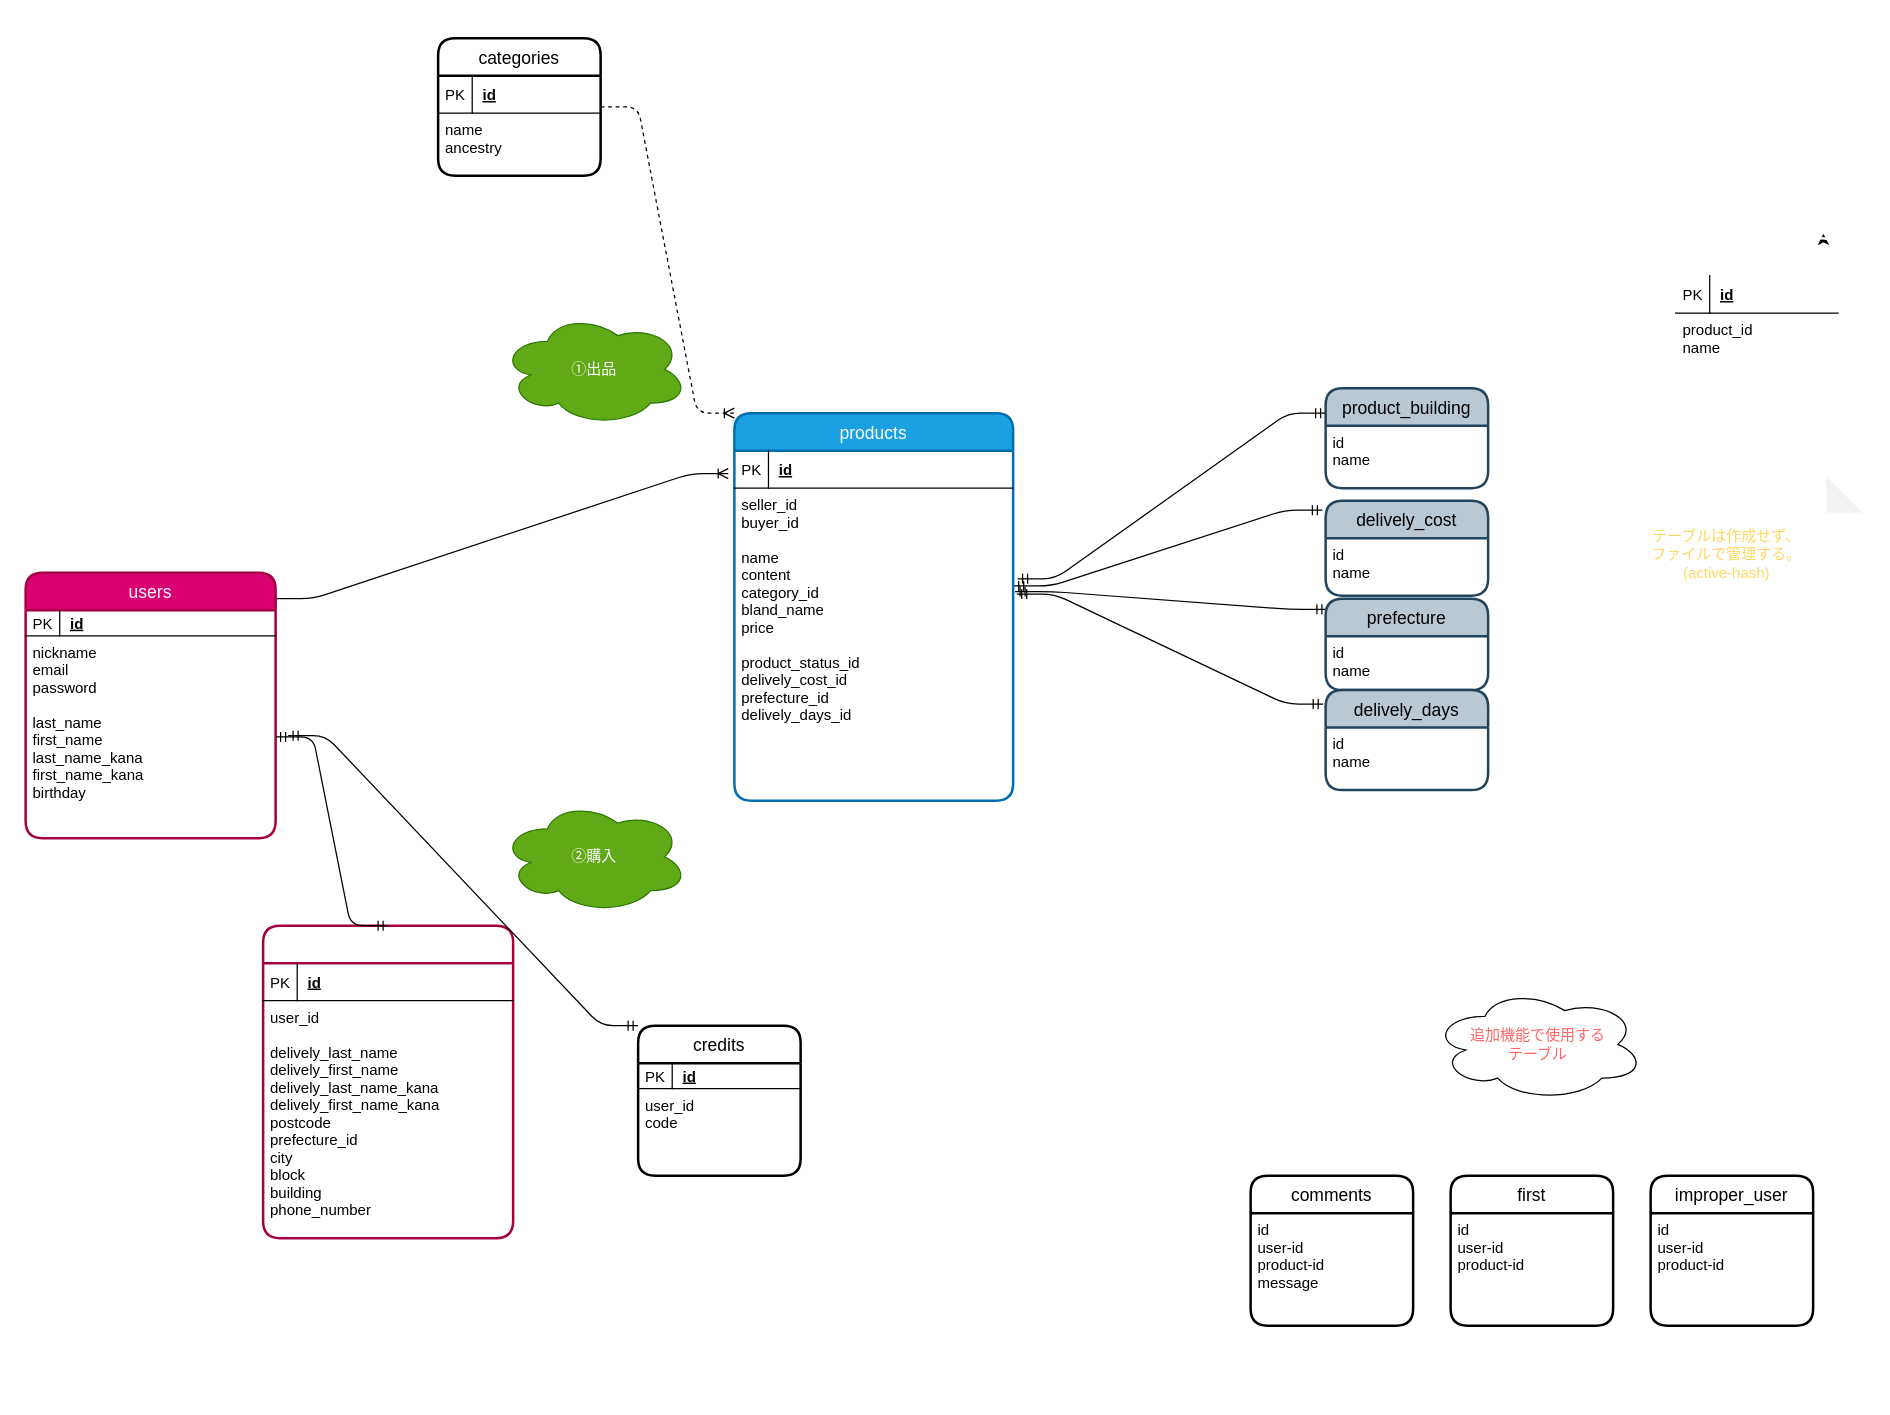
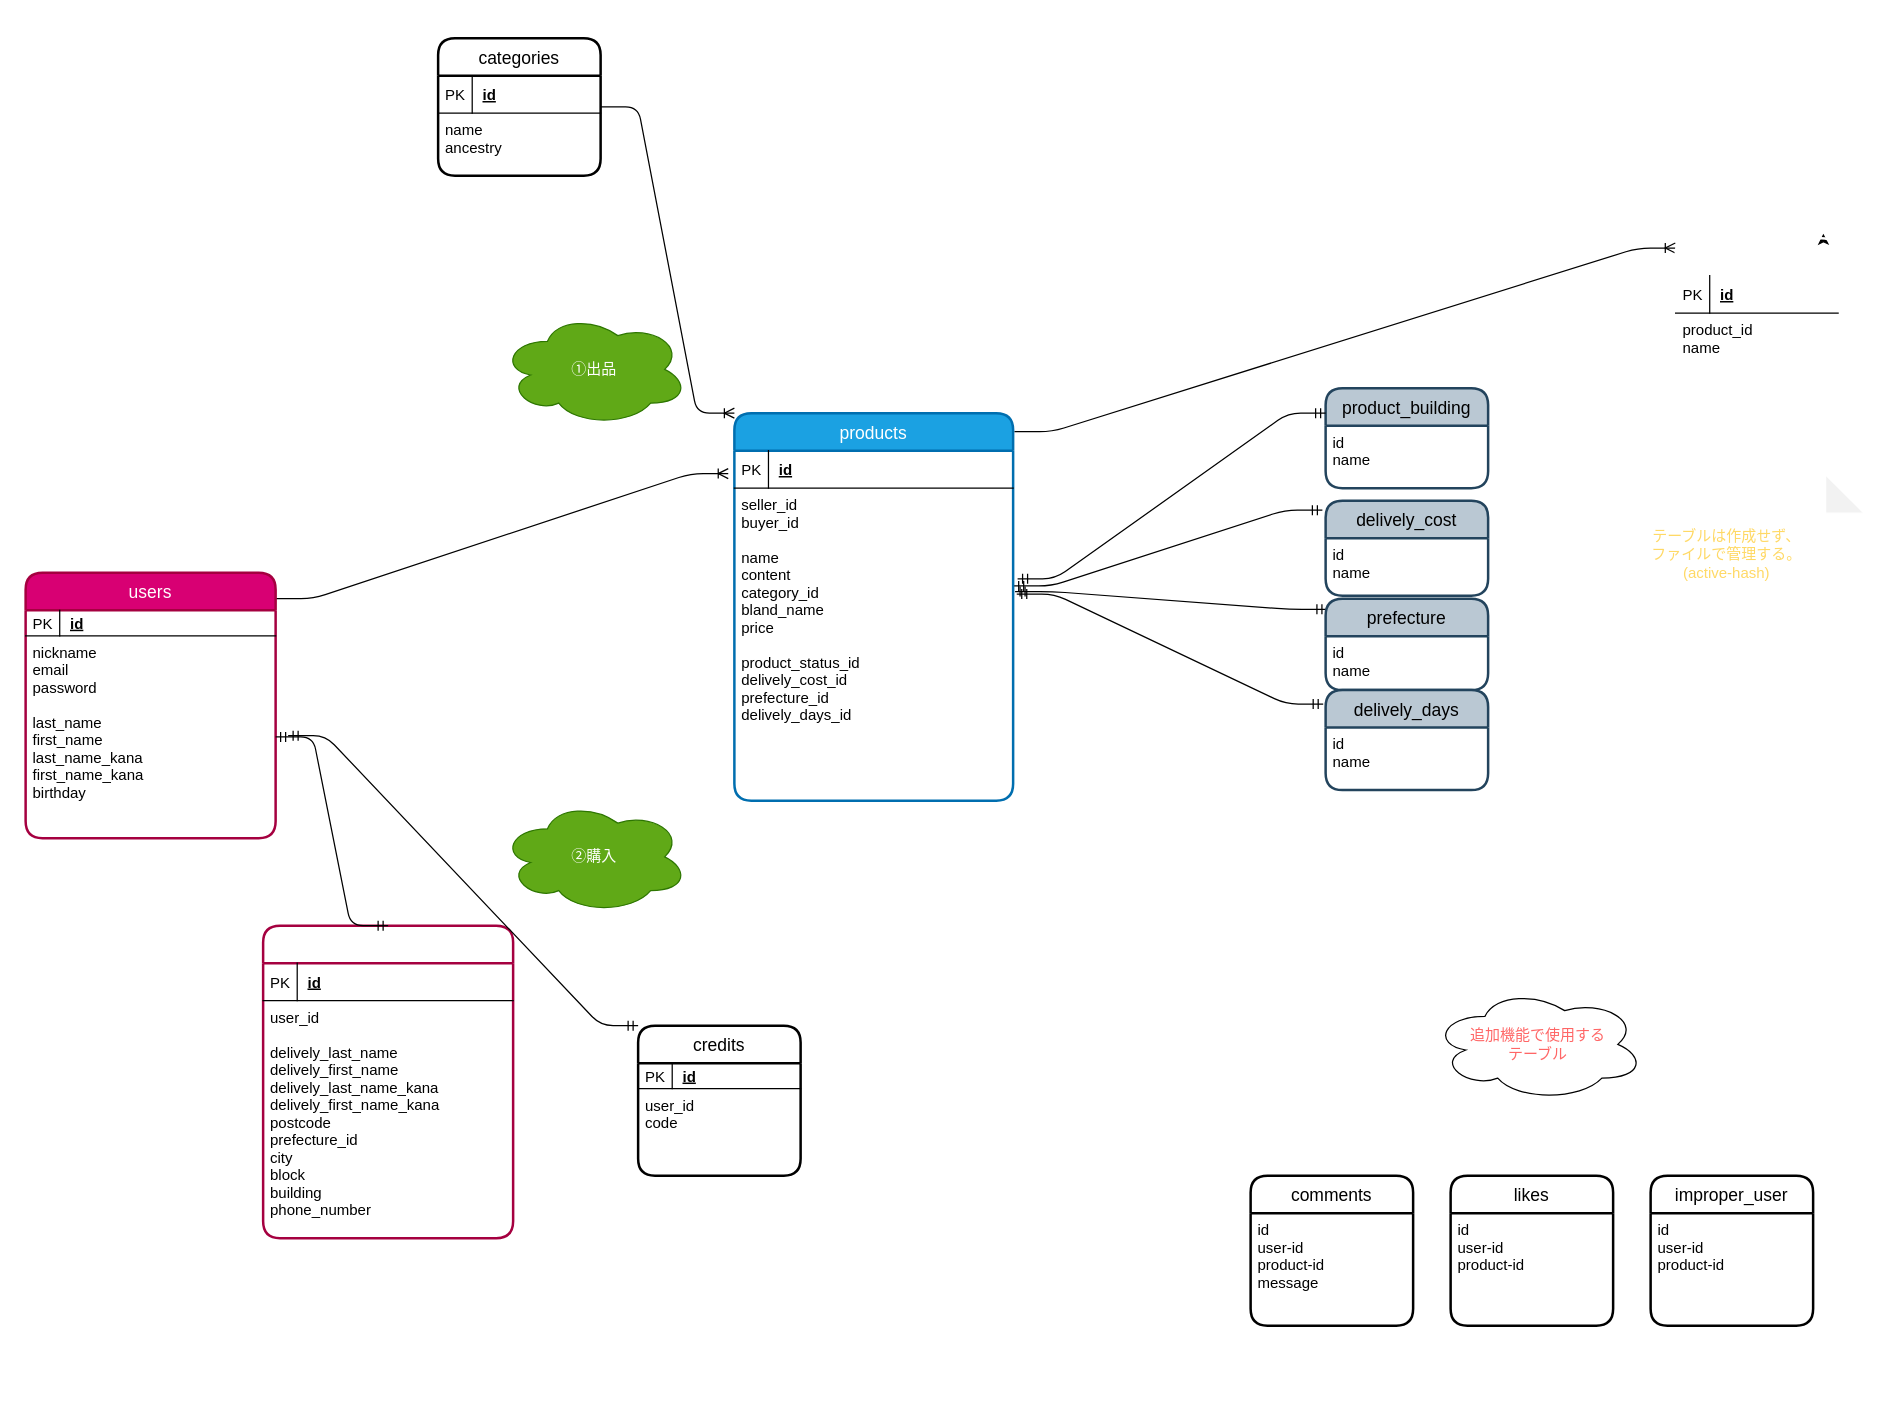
edge "categories" -> "products": style dashed -> solid
edge "products" -> "images": added
node "first": label "first" -> "likes"
